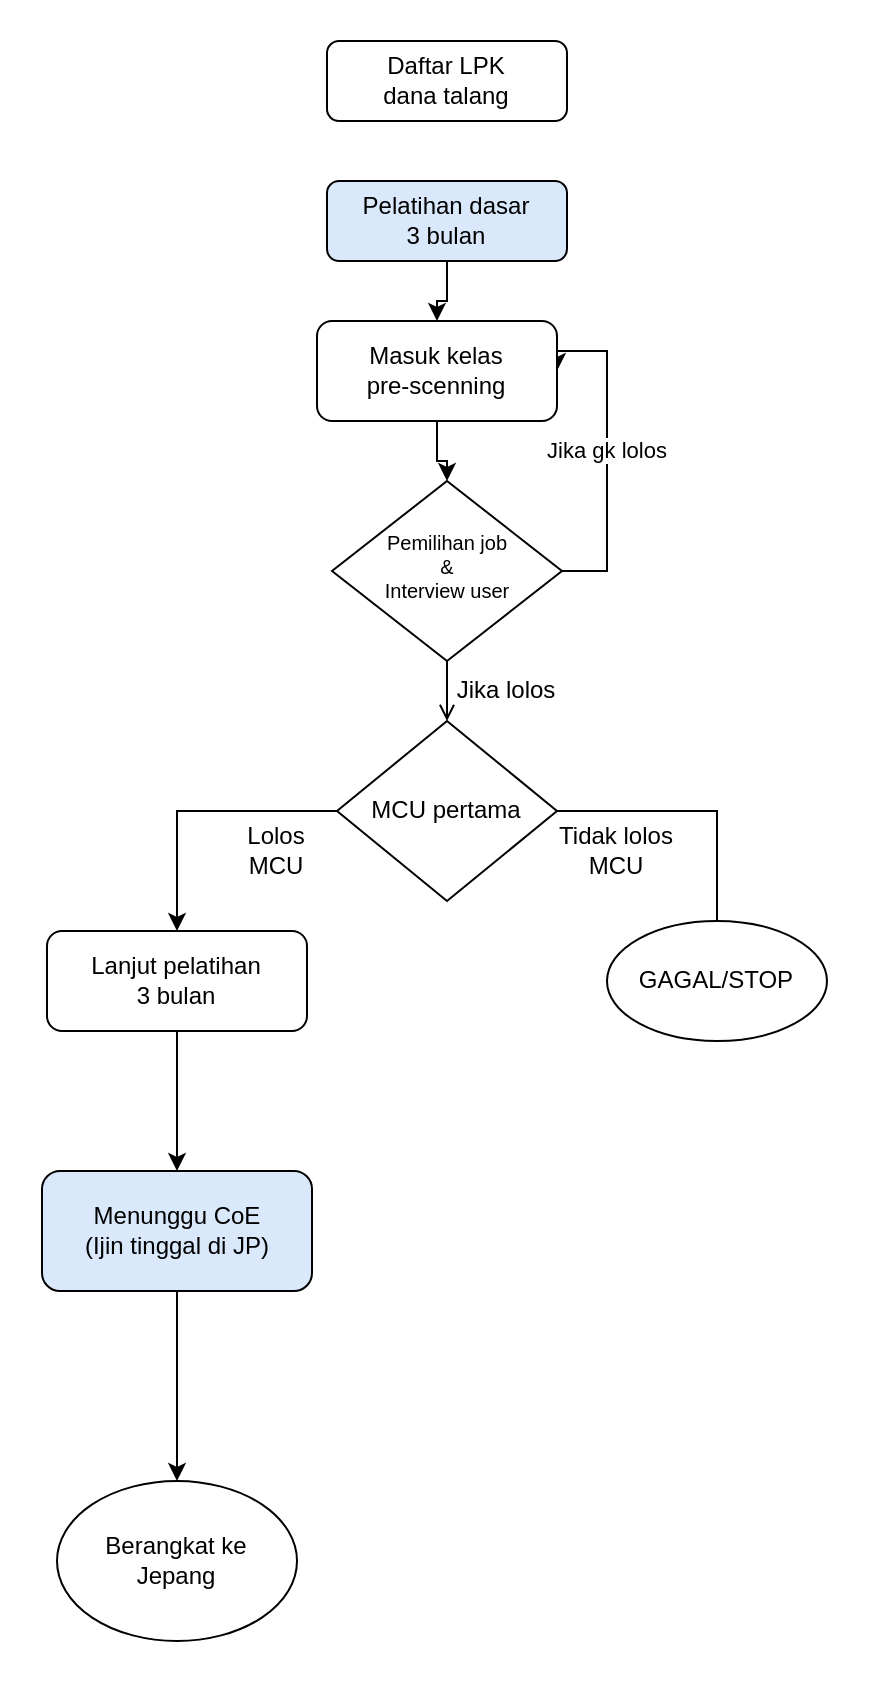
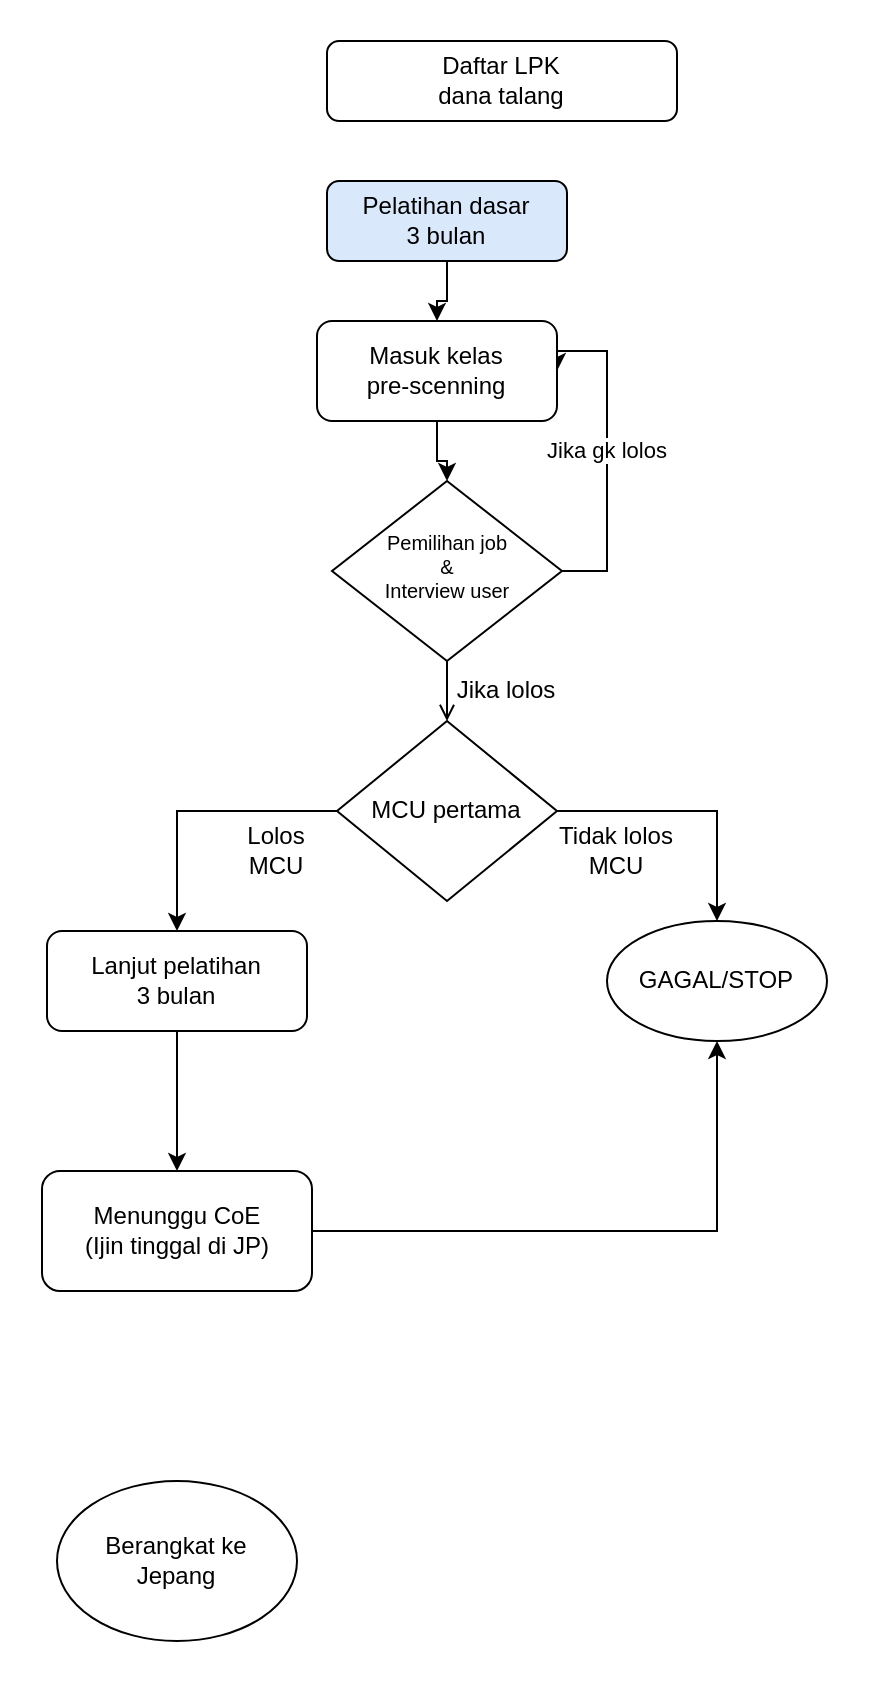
node "Daftar LPK dana talang": size 240x80 -> 350x80
edge "MCU pertama" -- "GAGAL/STOP": arrowhead none -> classic
node "Menunggu CoE (Ijin tinggal di JP)": fillcolor #dae8fc -> #ffffff
edge "Menunggu CoE (Ijin tinggal di JP)" -> "Berangkat ke Jepang": now "Menunggu CoE (Ijin tinggal di JP)" -> "GAGAL/STOP"
